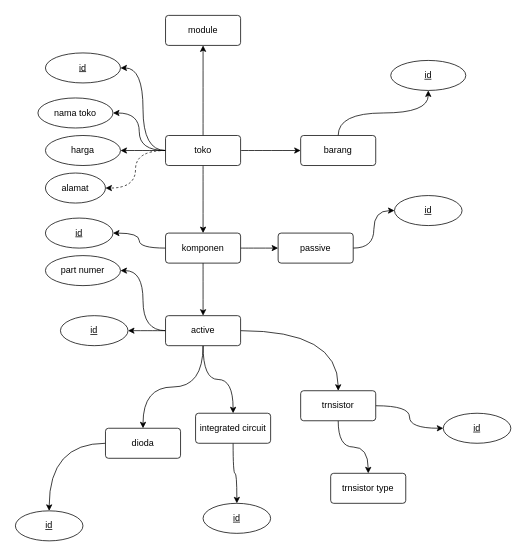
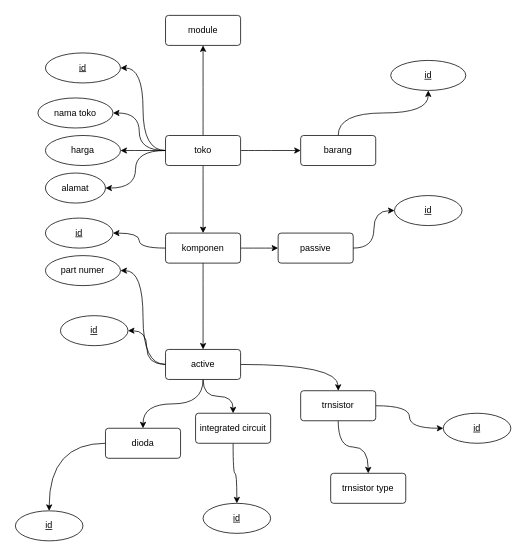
edge "toko" -> "alamat": style dashed -> solid
node "active": moved (203, 330) -> (203, 364)
